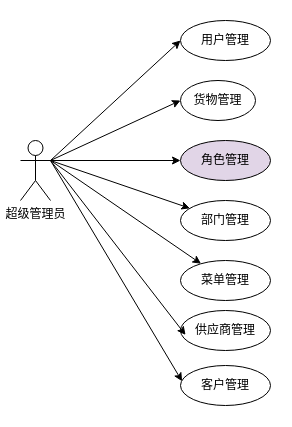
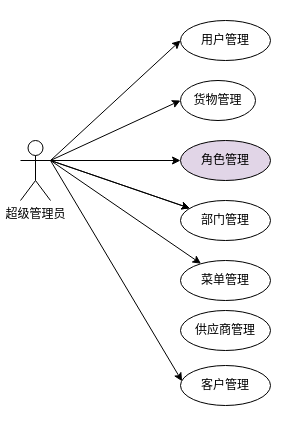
edge "超级管理员" -> "供应商管理": now "超级管理员" -> "部门管理"
